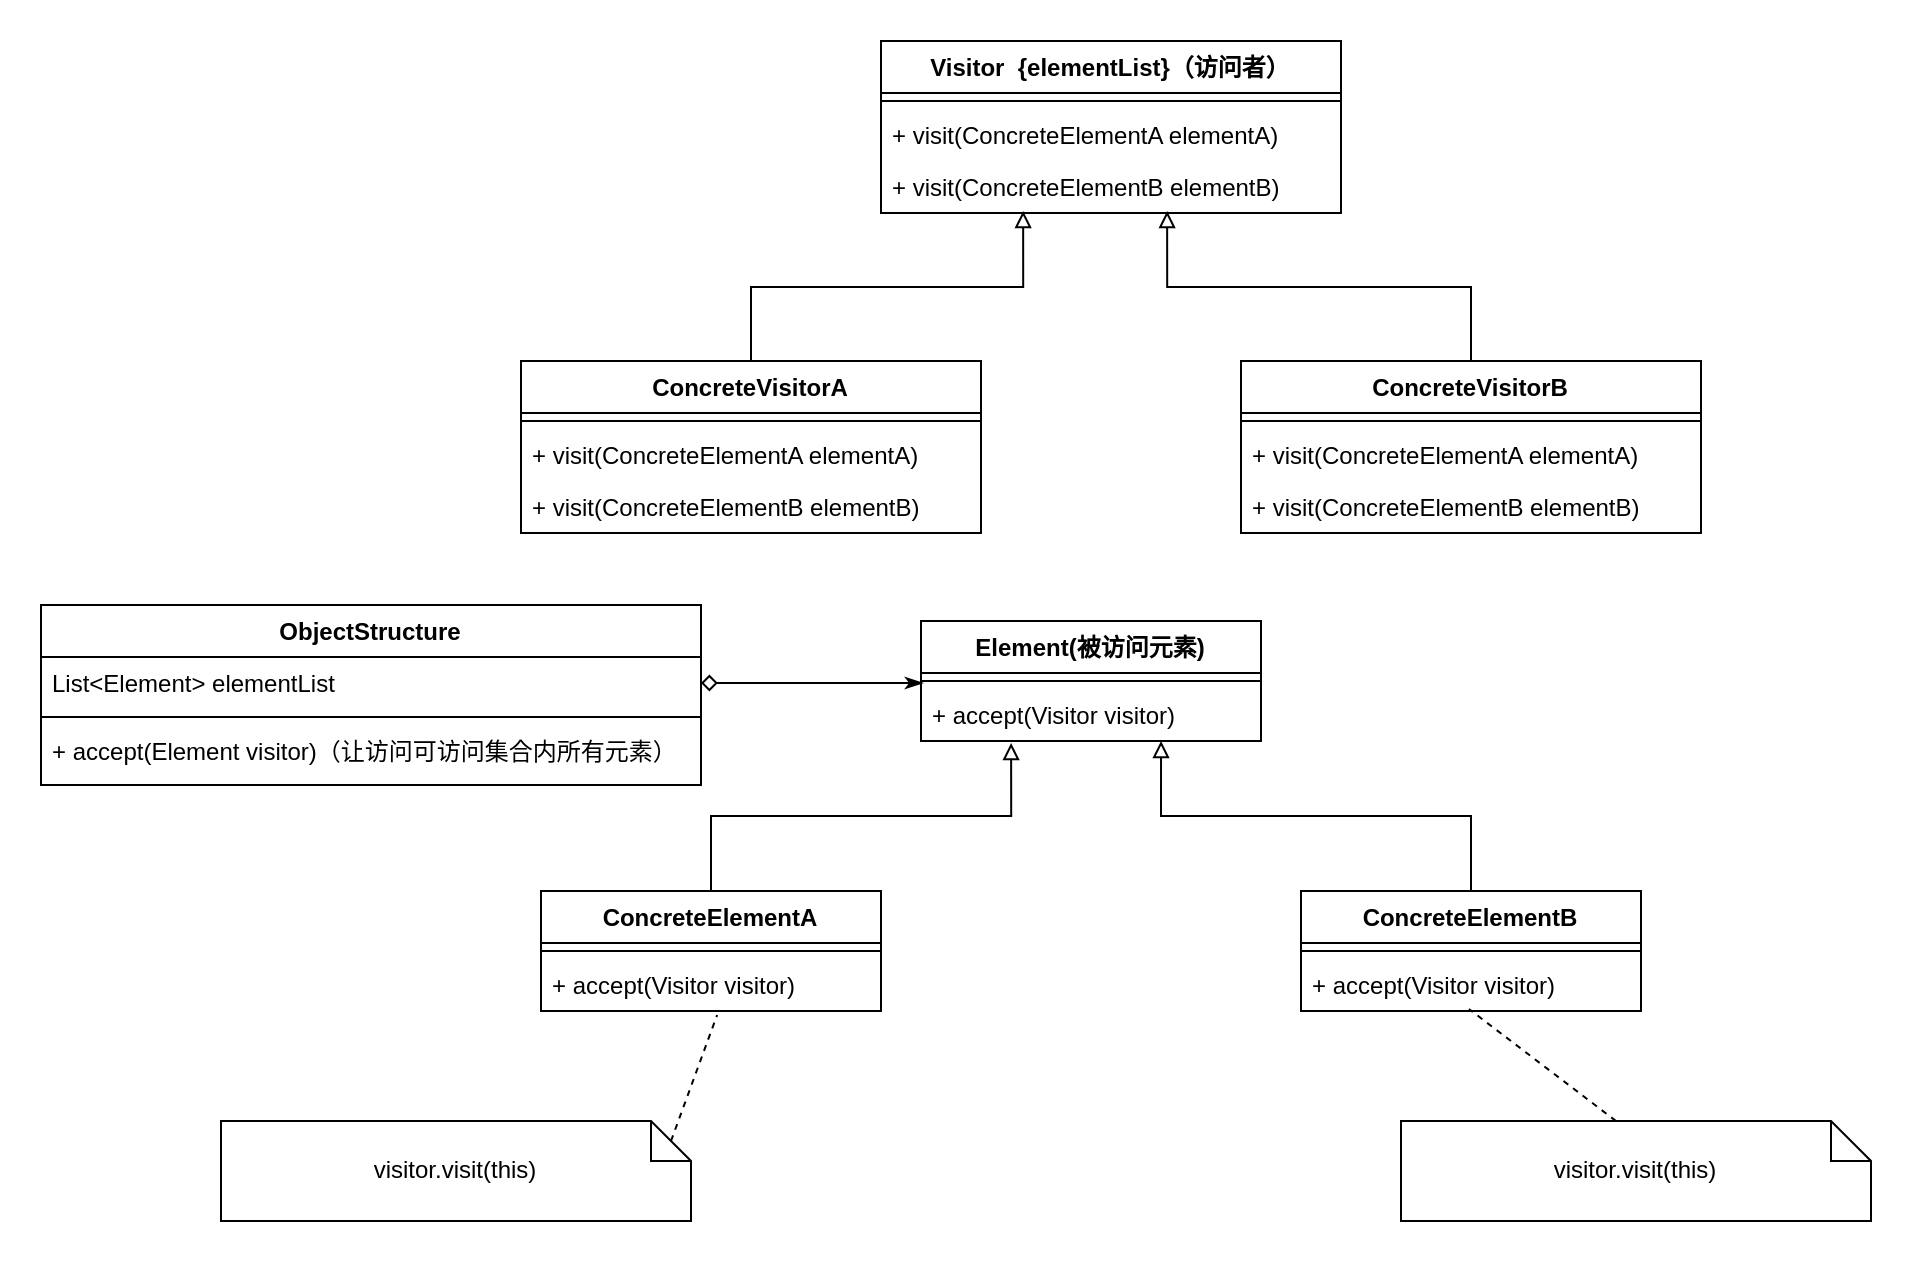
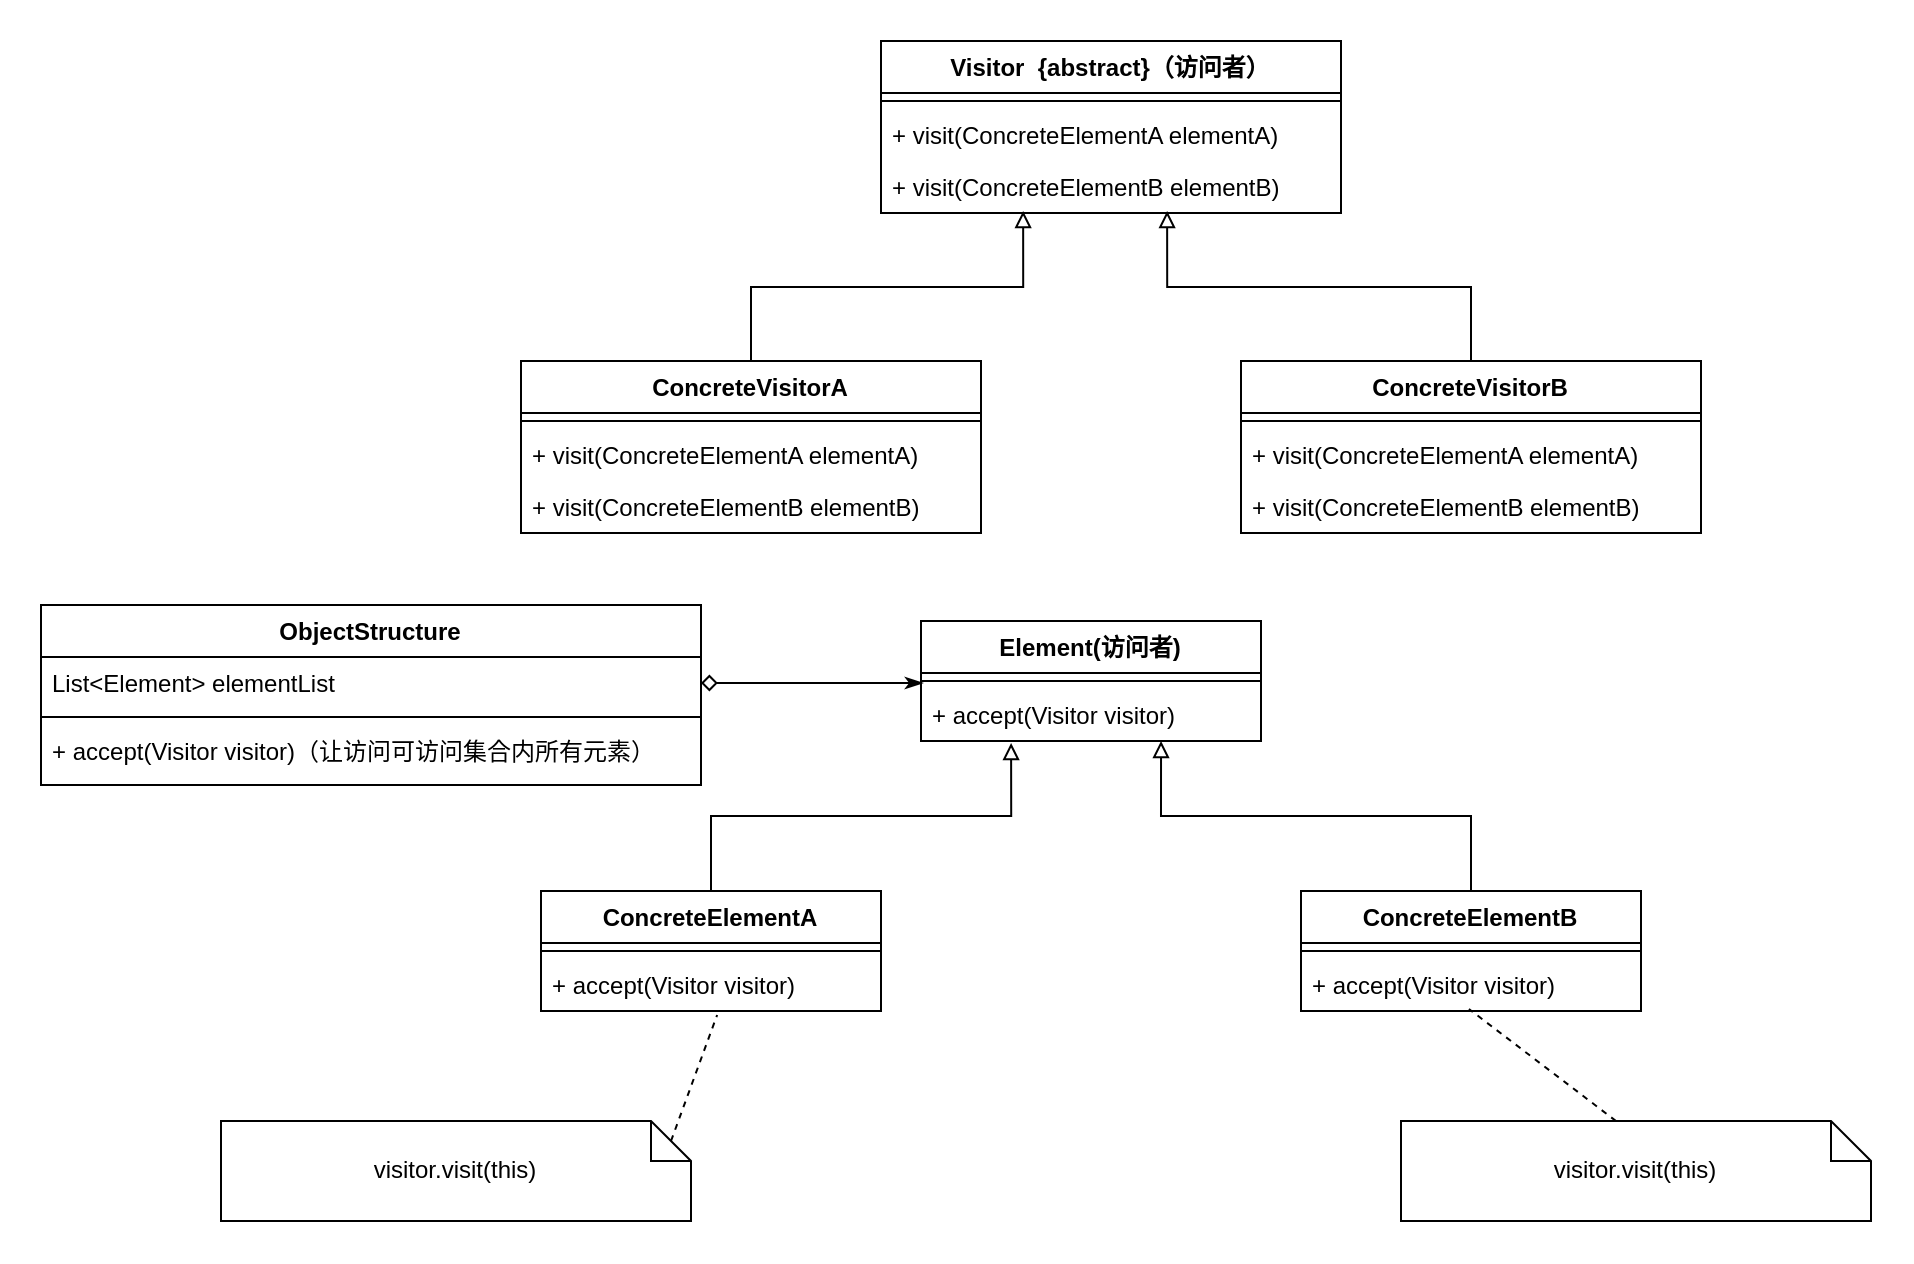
node "Visitor {elementList}（访问者）": label "Visitor {elementList}（访问者）" -> "Visitor {abstract}（访问者）"
node "Element(被访问元素)": label "Element(被访问元素)" -> "Element(访问者)"
node "+ accept(Element visitor)（让访问可访问集合内所有元素）": label "+ accept(Element visitor)（让访问可访问集合内所有元素）" -> "+ accept(Visitor visitor)（让访问可访问集合内所有元素）"
